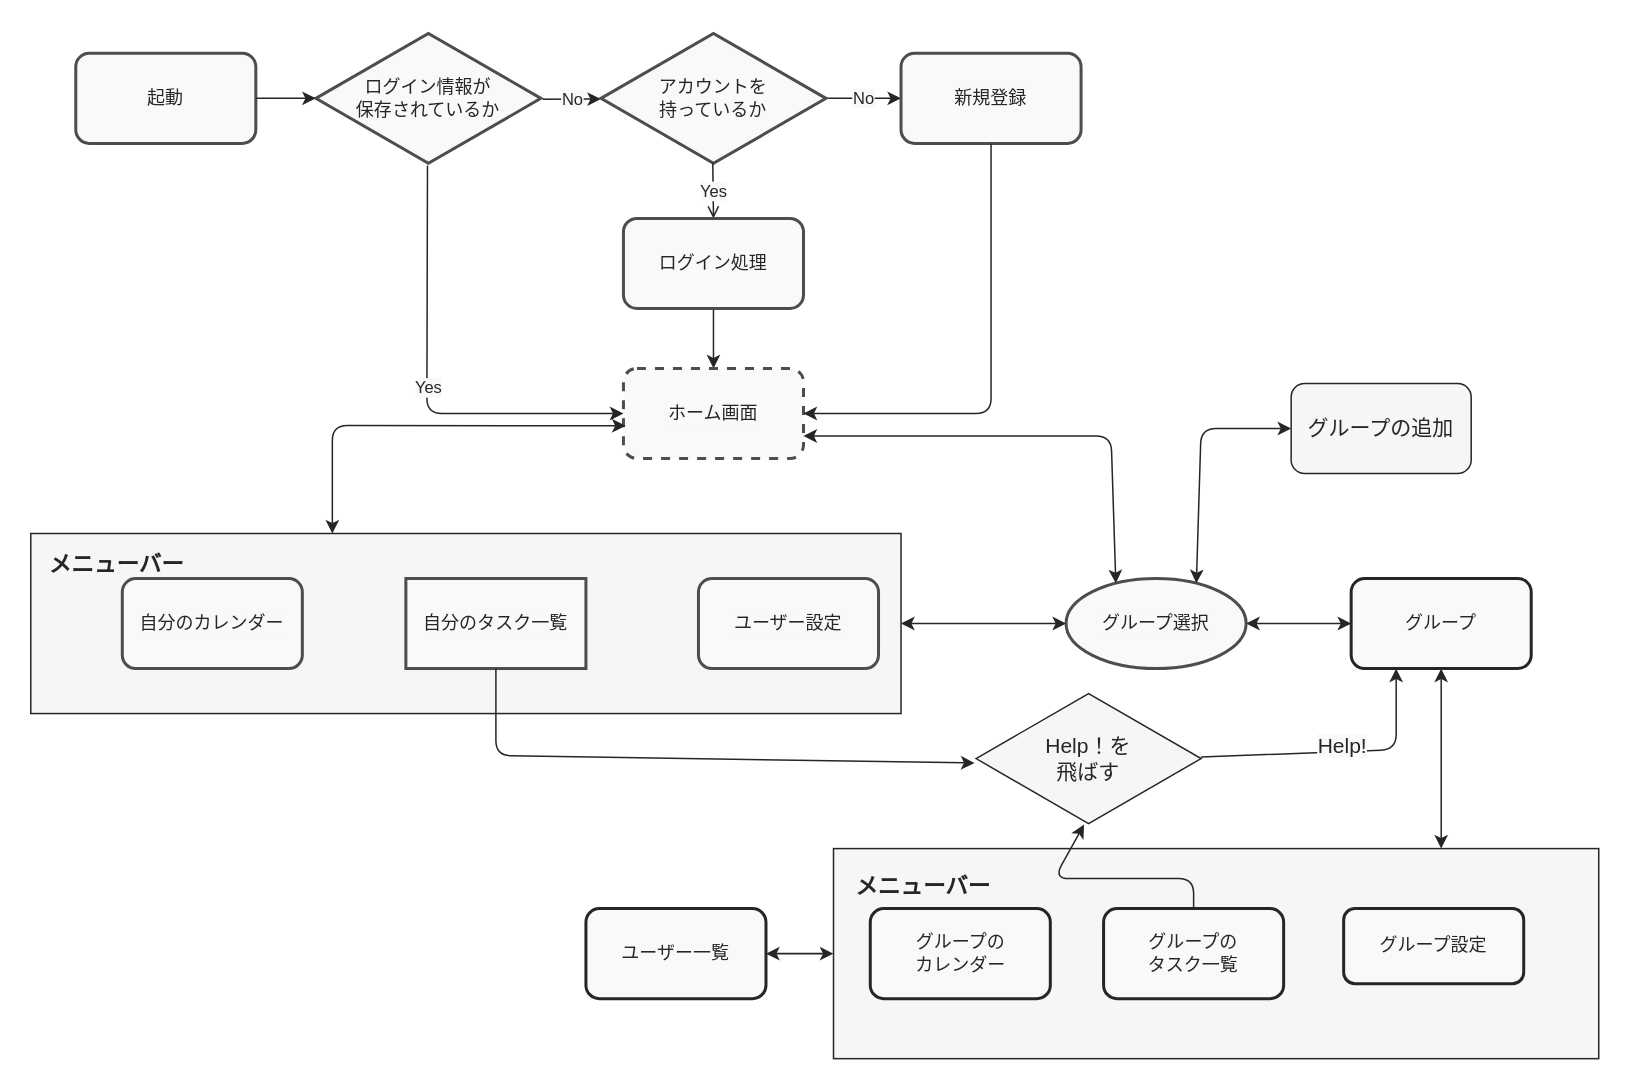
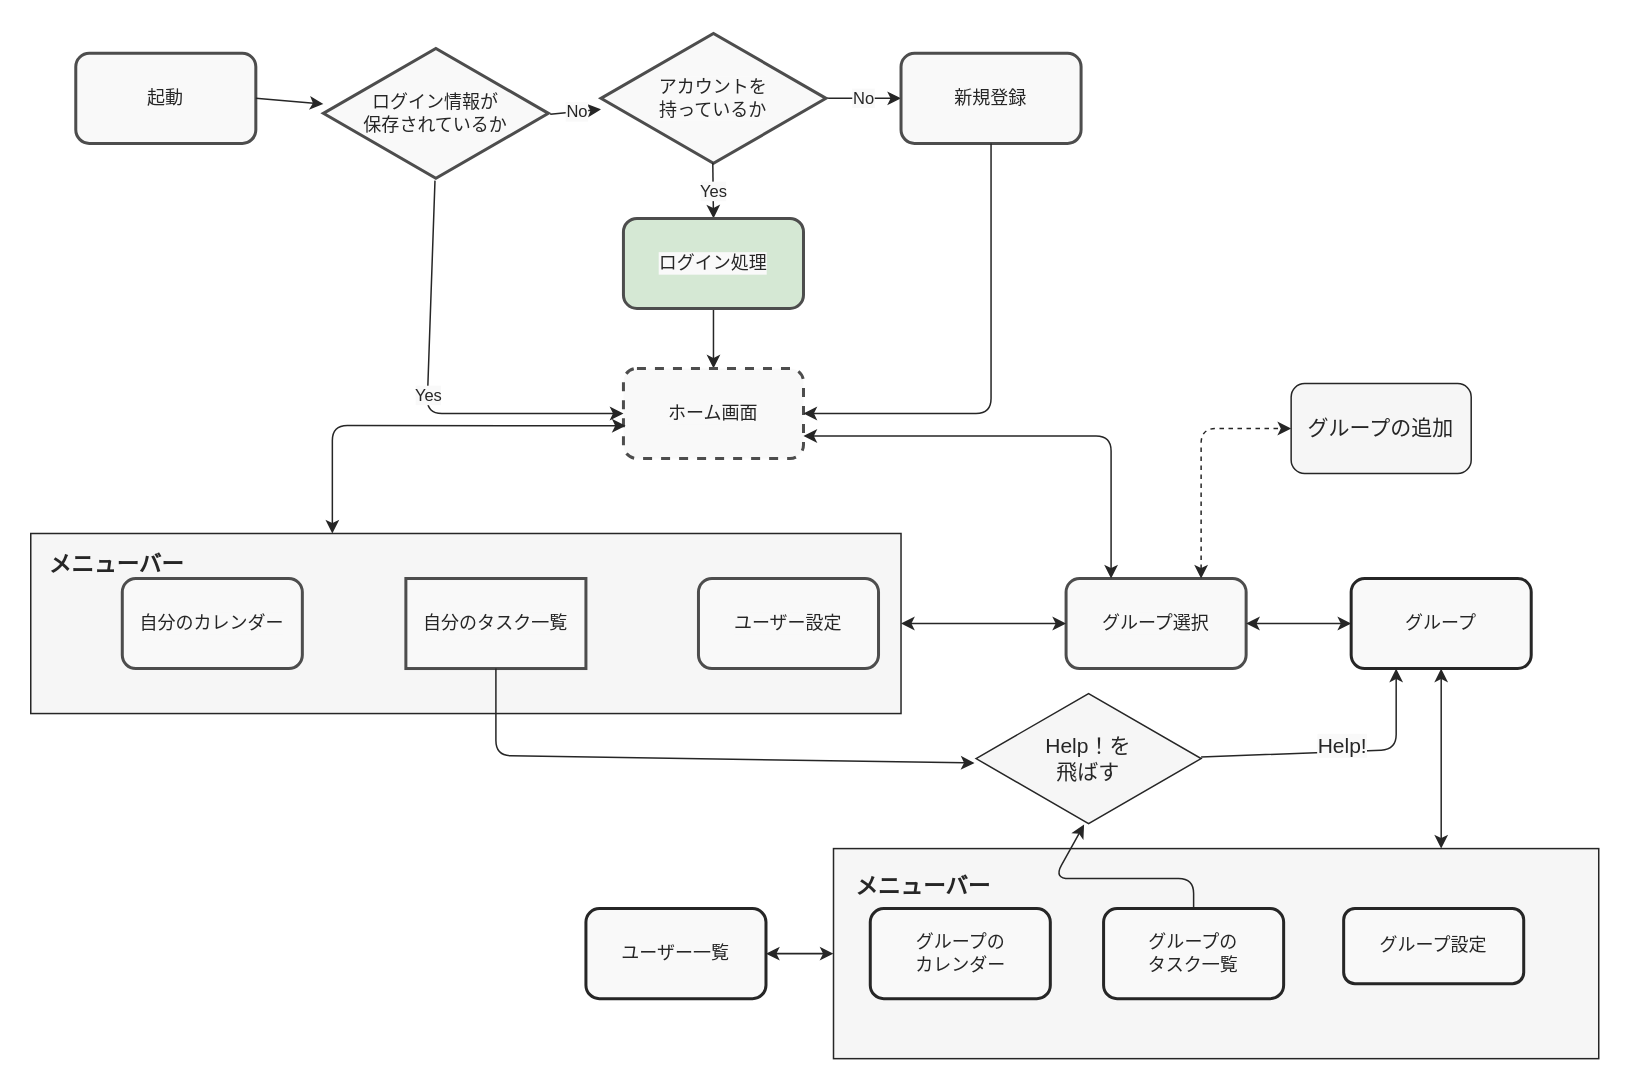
node "ログイン情報が 保存されているか": moved (428, 98) -> (436, 113)
edge "アカウントを 持っているか" -> "ログイン処理": arrowhead open -> classic
node "ログイン処理": fillcolor #f9f9f9 -> #d5e8d4
edge "グループの追加" -- "グループ選択": style solid -> dashed
node "グループ選択": shape ellipse -> rounded rectangle
